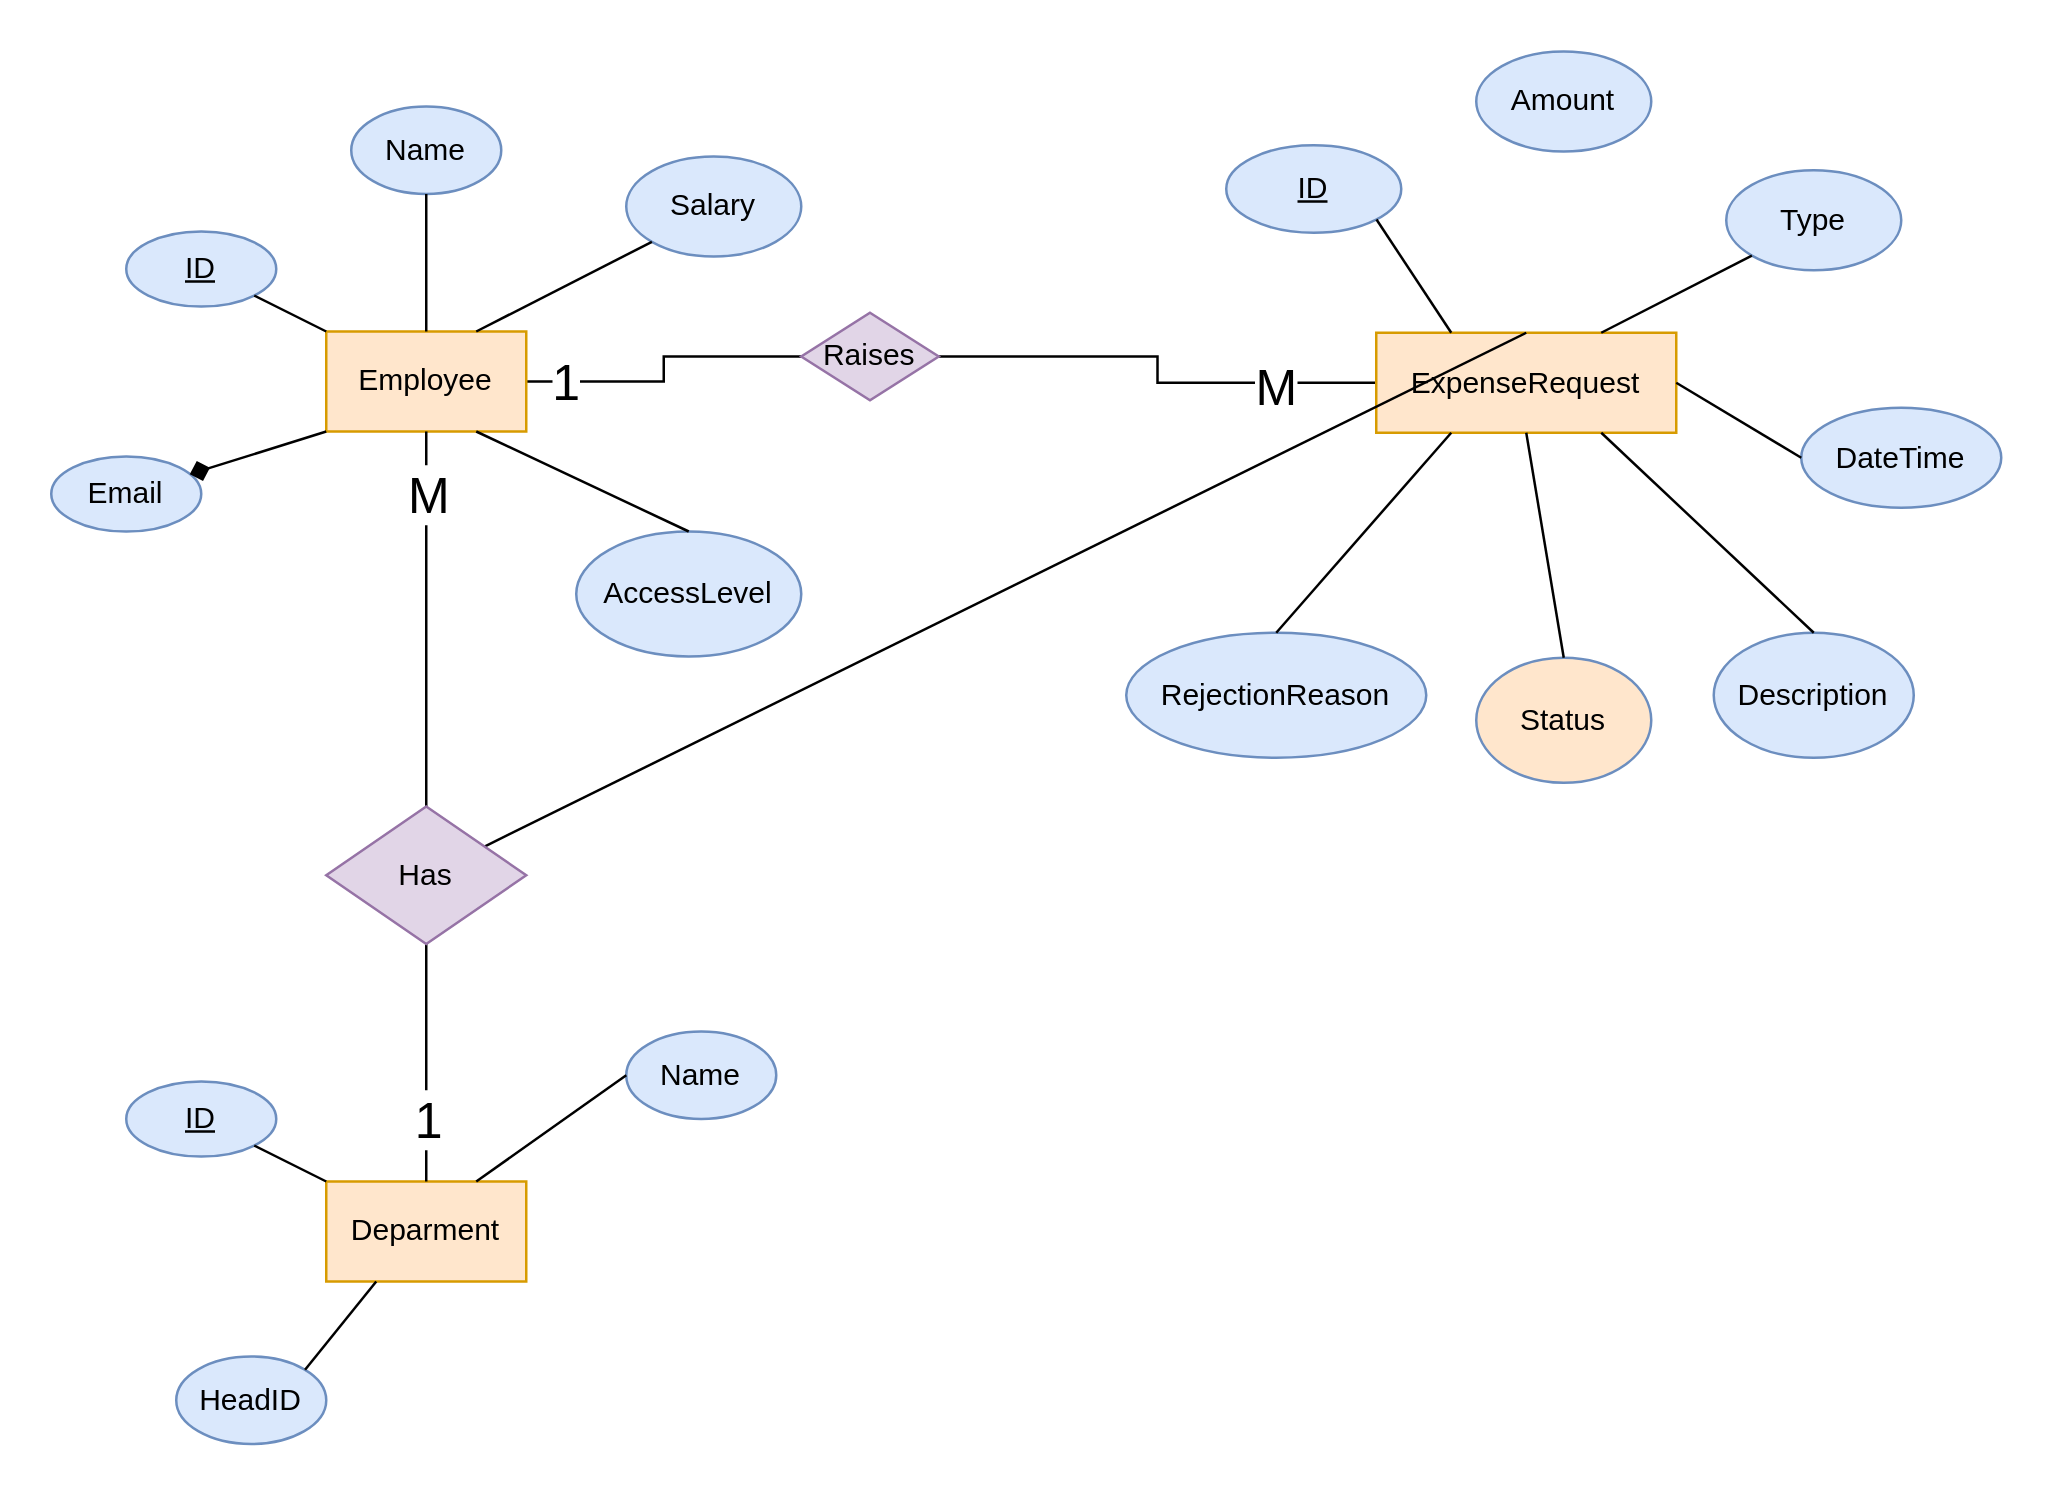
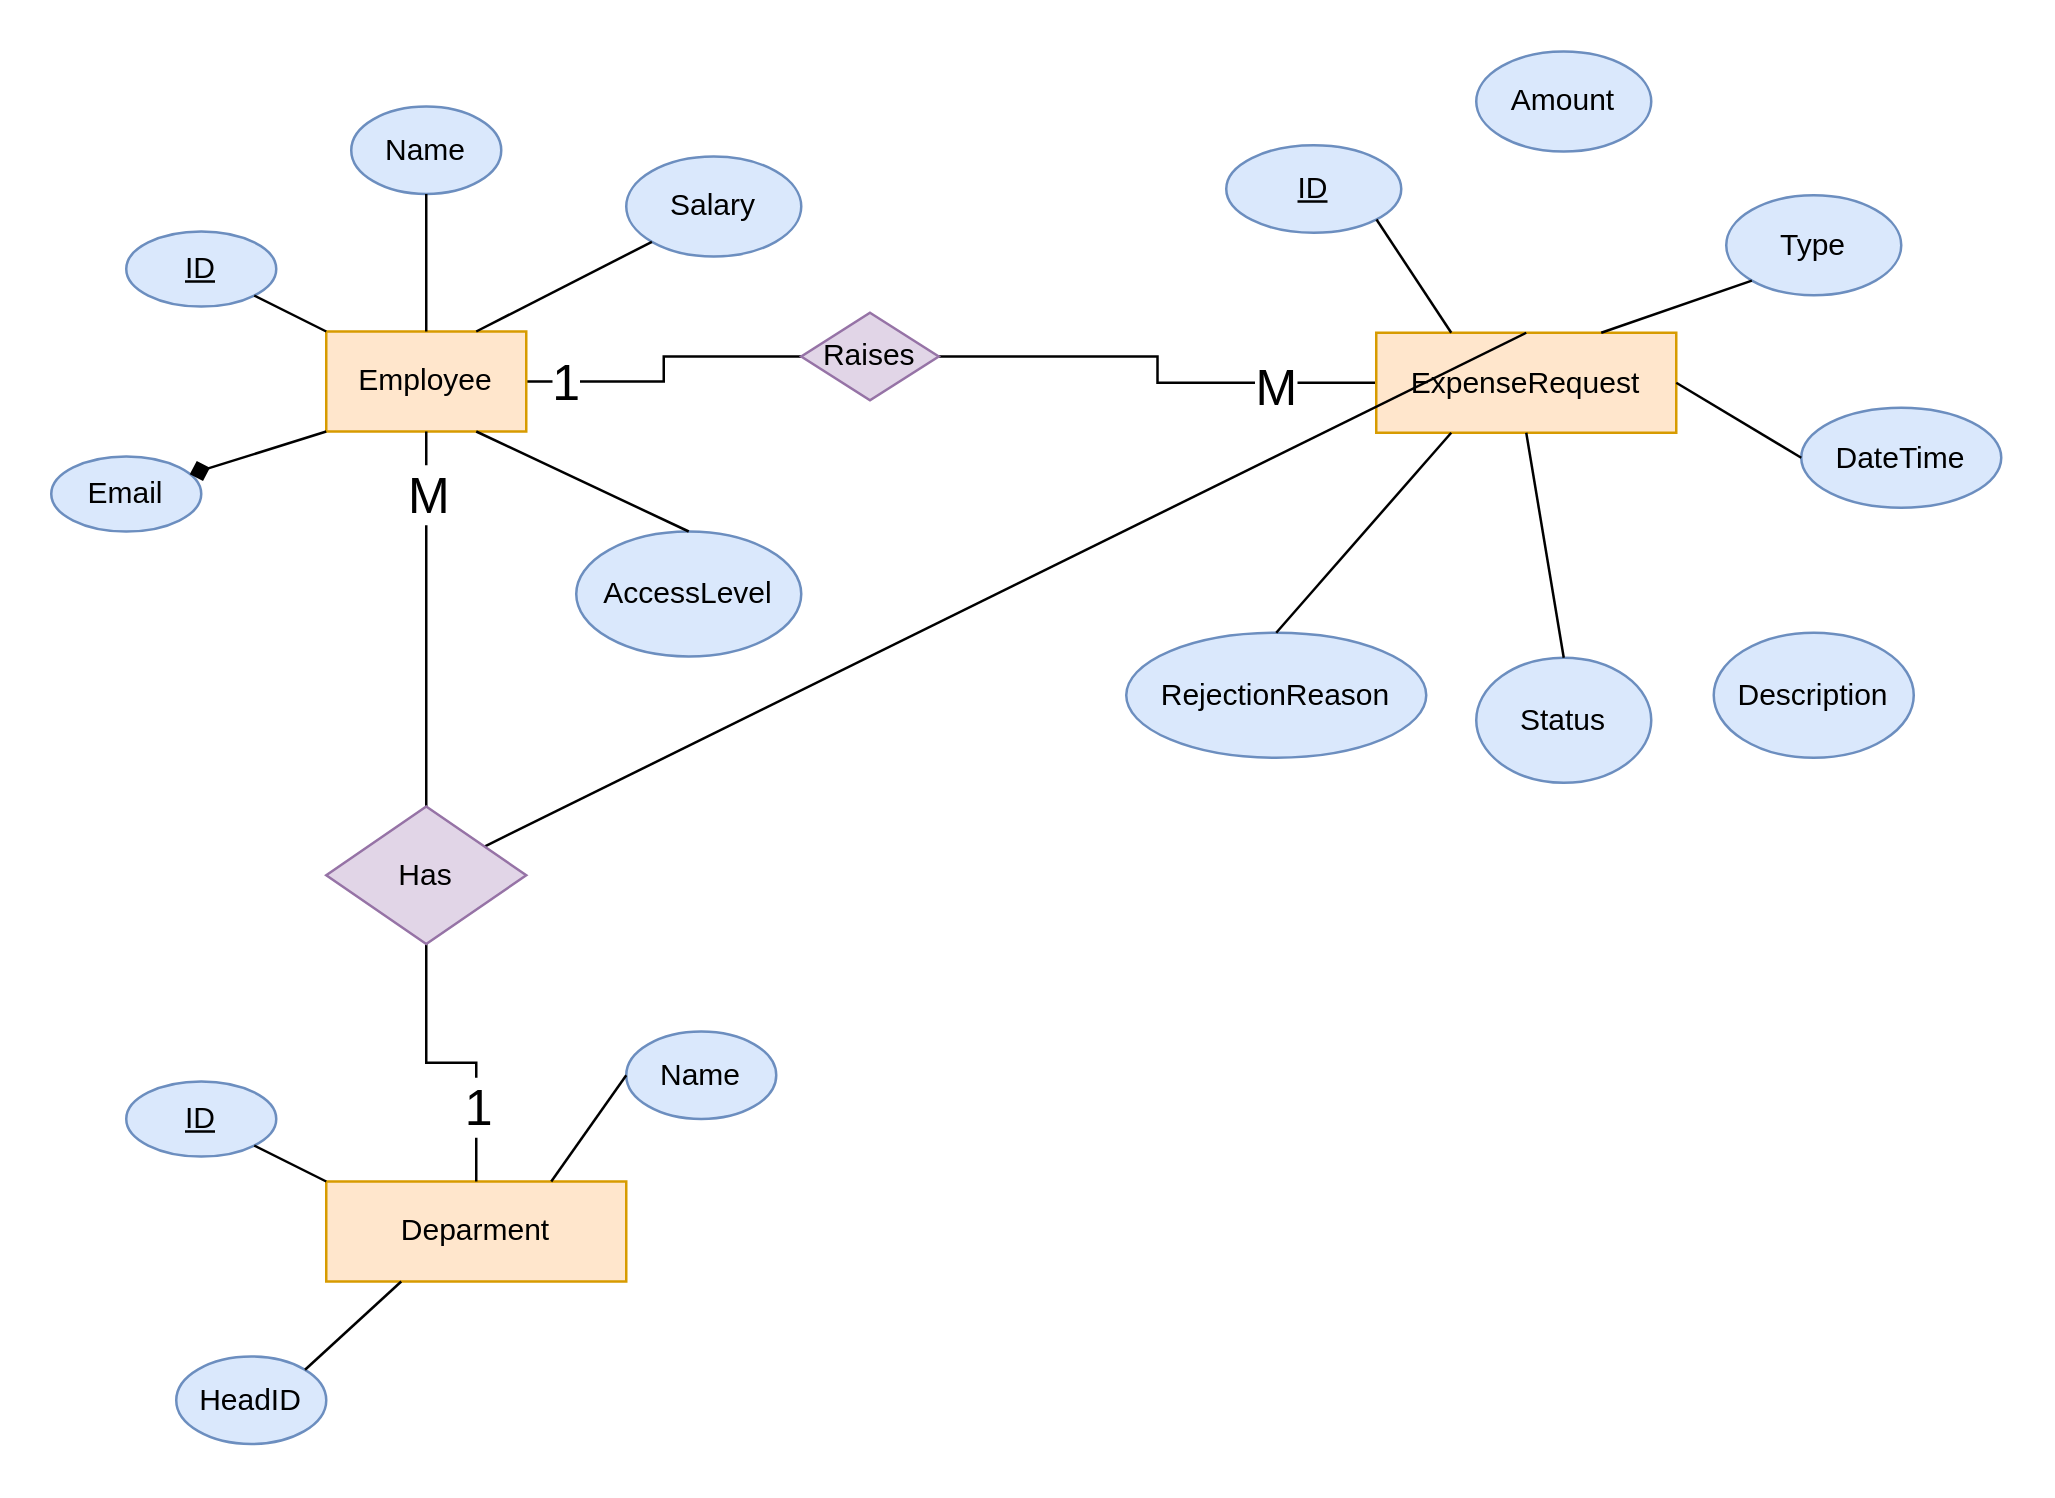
node "Type": moved (1814, 220) -> (1814, 245)
edge "ExpenseRequest" -- "Description": removed
node "Status": fillcolor #ffe6cc -> #dae8fc
node "Deparment": size 200x100 -> 300x100
